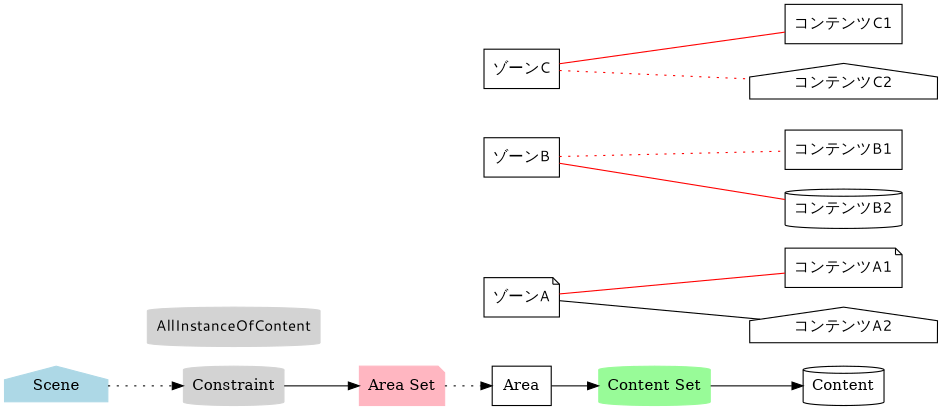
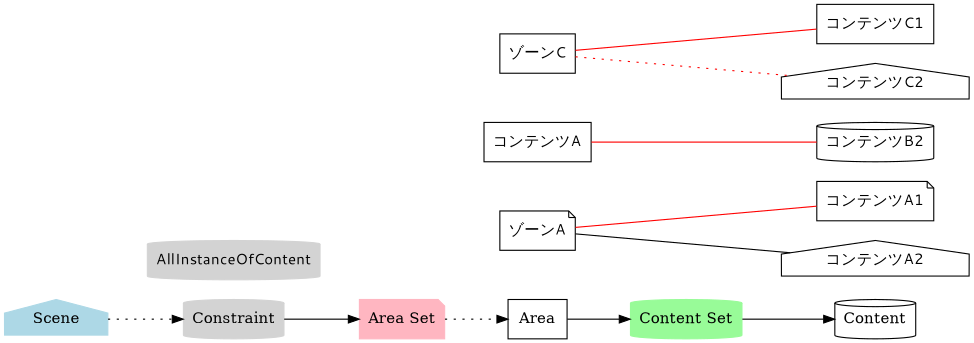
node "コンテンツB1": removed
node "ゾーンB": label "ゾーンB" -> "コンテンツA"
